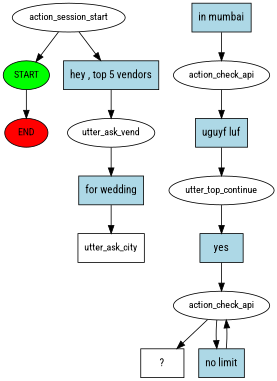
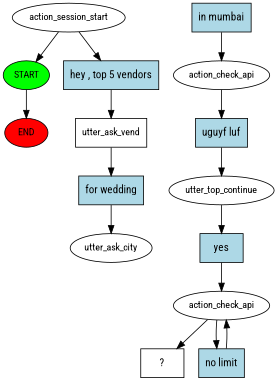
node "utter_ask_vend": shape ellipse -> box
node "utter_ask_city": shape box -> ellipse
